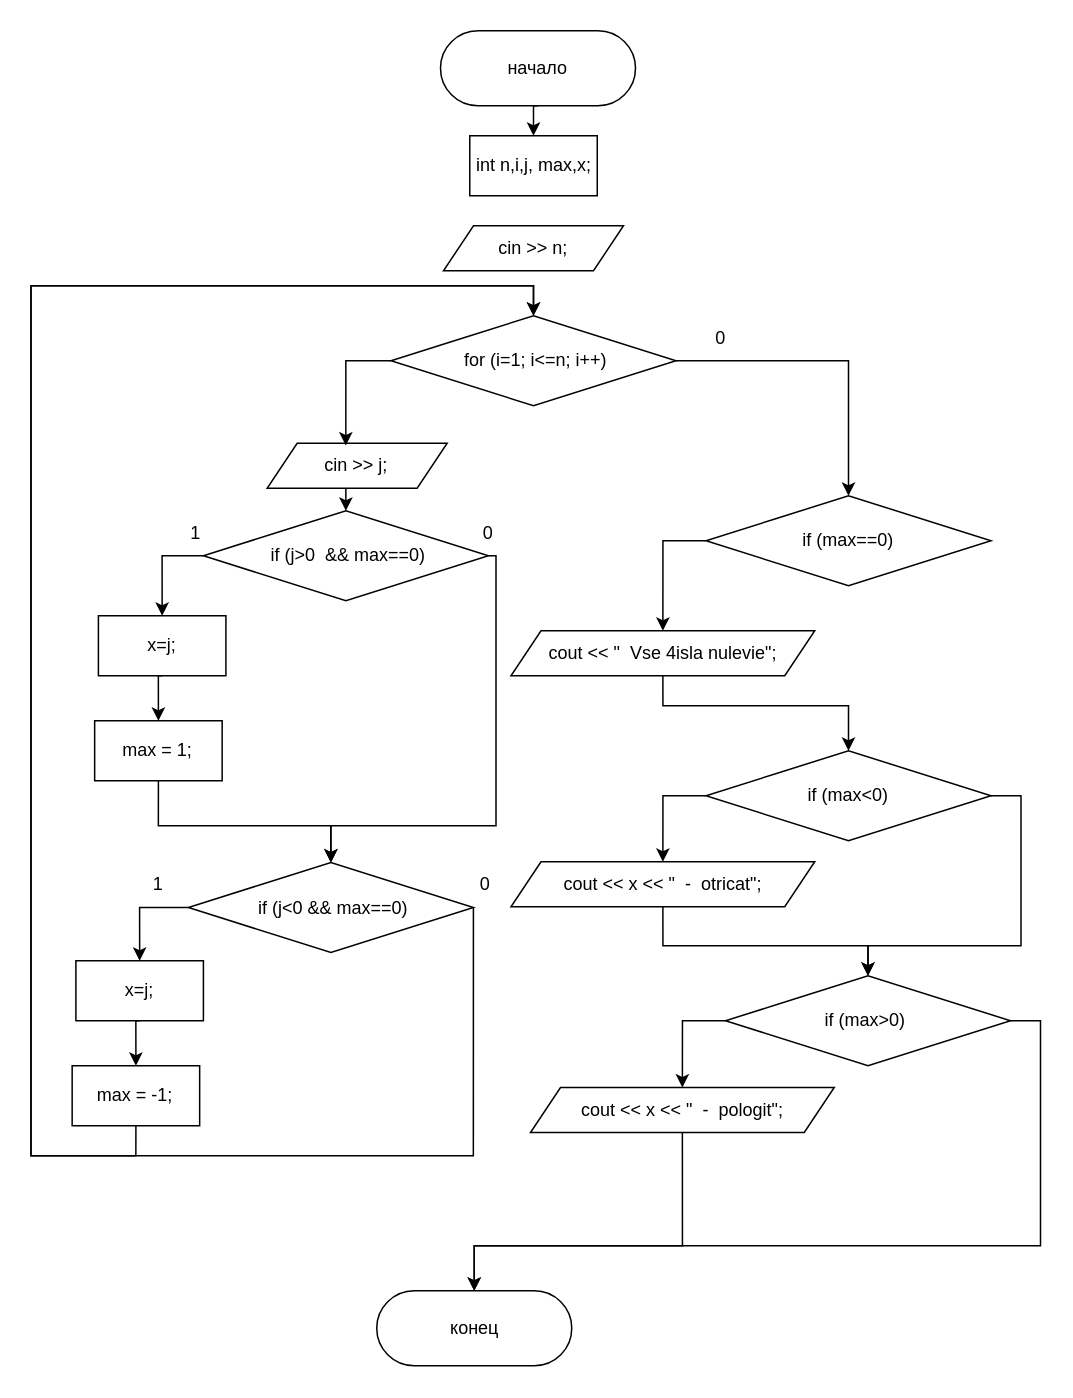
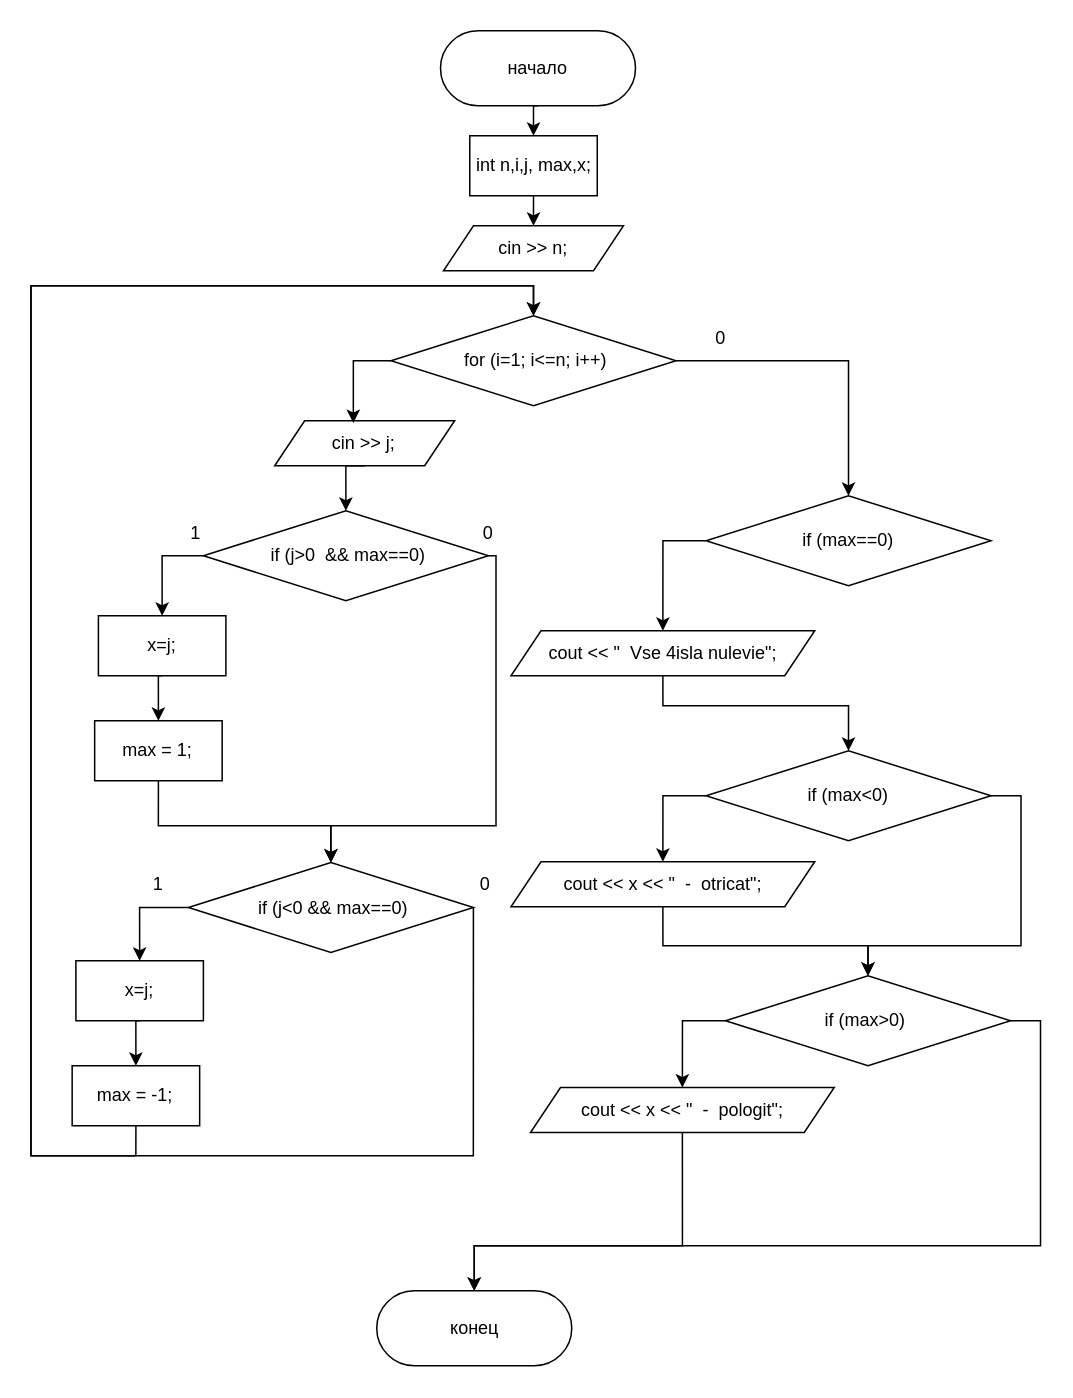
edge "int n,i,j, max,x;" -> "cin >> n;": added
node "cin >> j;": moved (357, 466) -> (364, 443)
